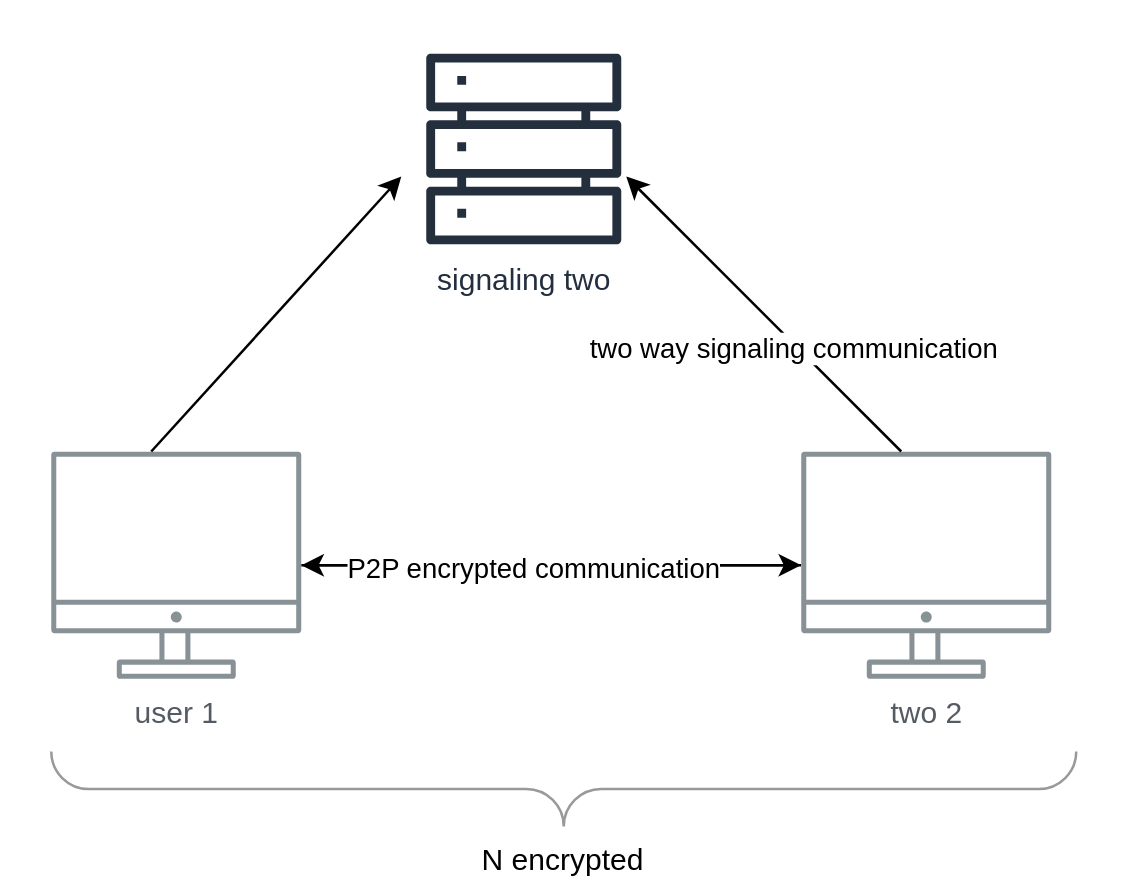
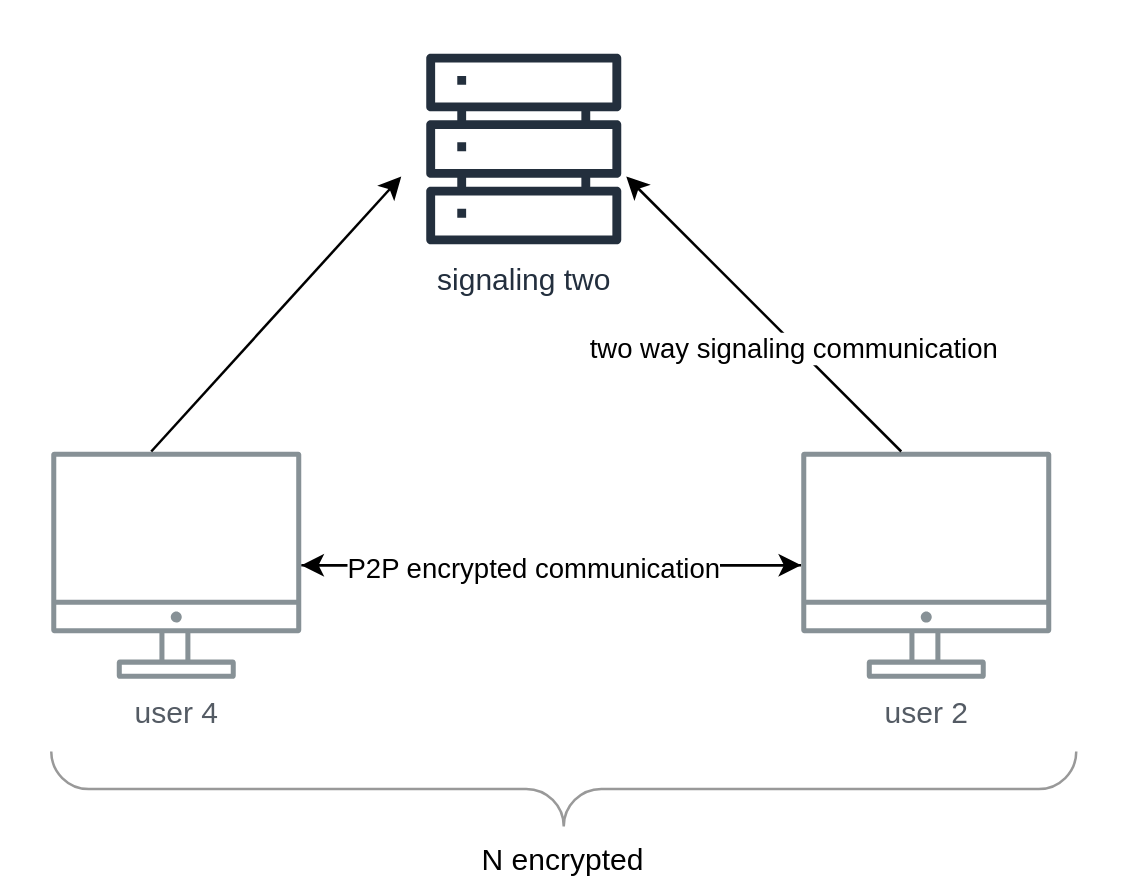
node "user 1": label "user 1" -> "user 4"
node "two 2": label "two 2" -> "user 2"
